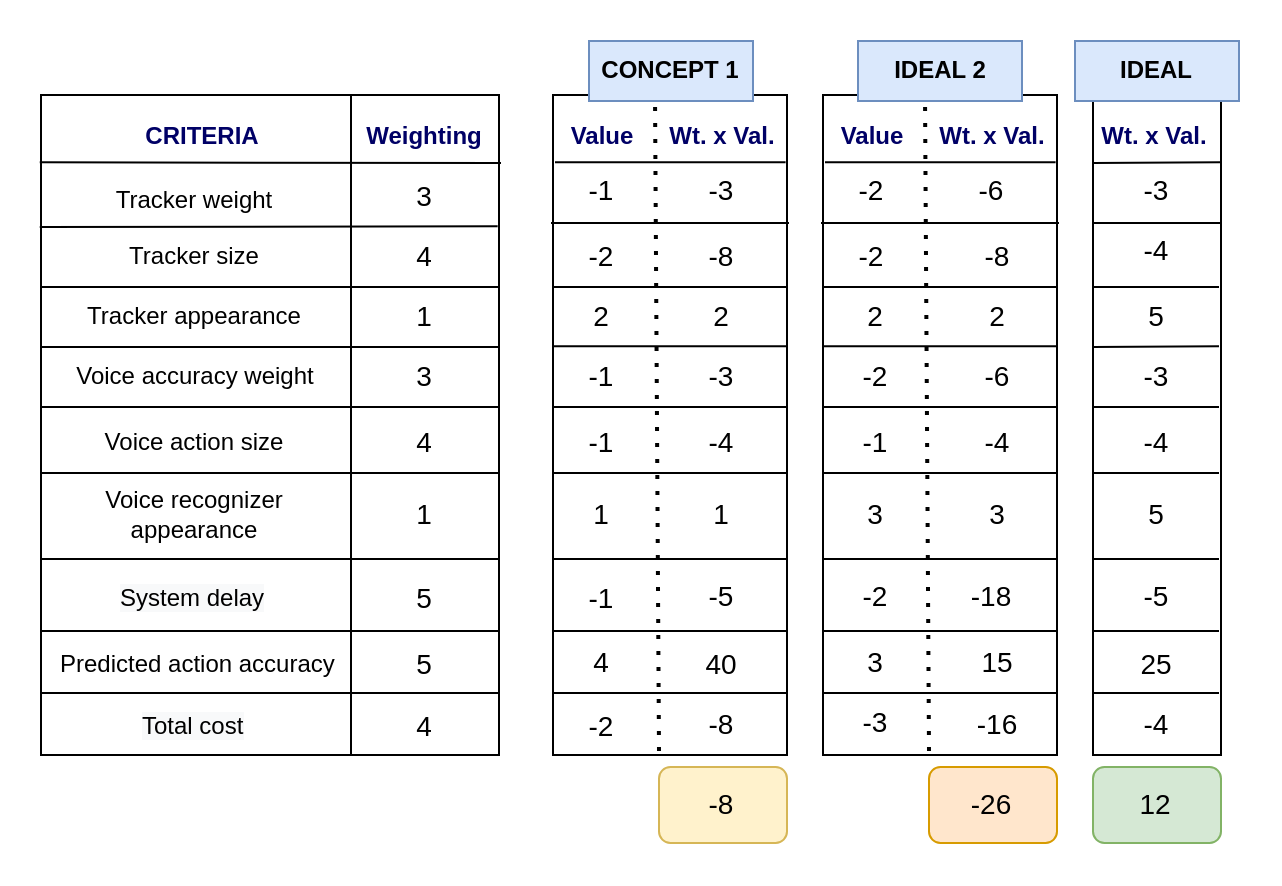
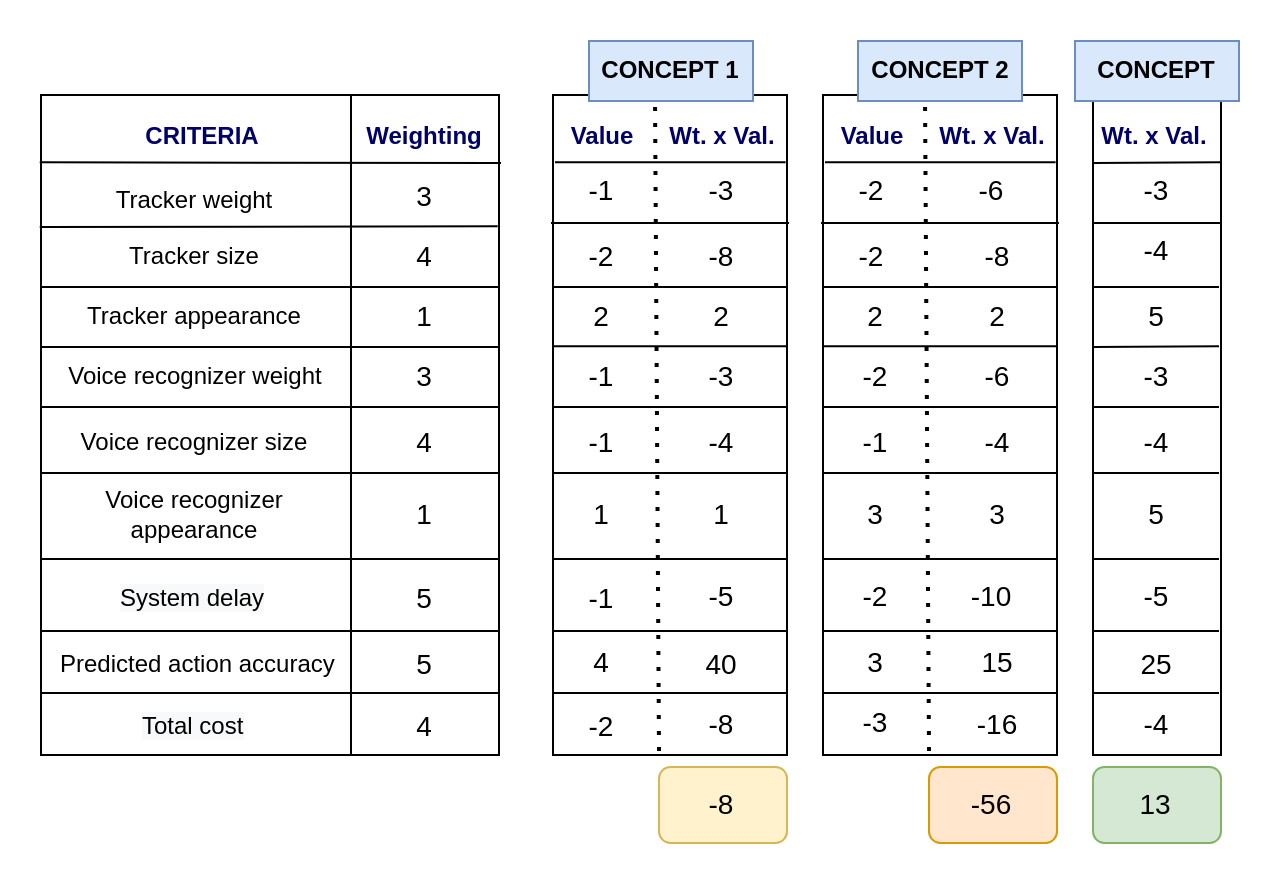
node "IDEAL 2": label "IDEAL 2" -> "CONCEPT 2"
node "IDEAL": label "IDEAL" -> "CONCEPT"
node "Voice accuracy weight": label "Voice accuracy weight" -> "Voice recognizer weight"
node "Voice action size": label "Voice action size" -> "Voice recognizer size"
node "-18": label "-18" -> "-10"
node "-26": label "-26" -> "-56"
node "12": label "12" -> "13"
